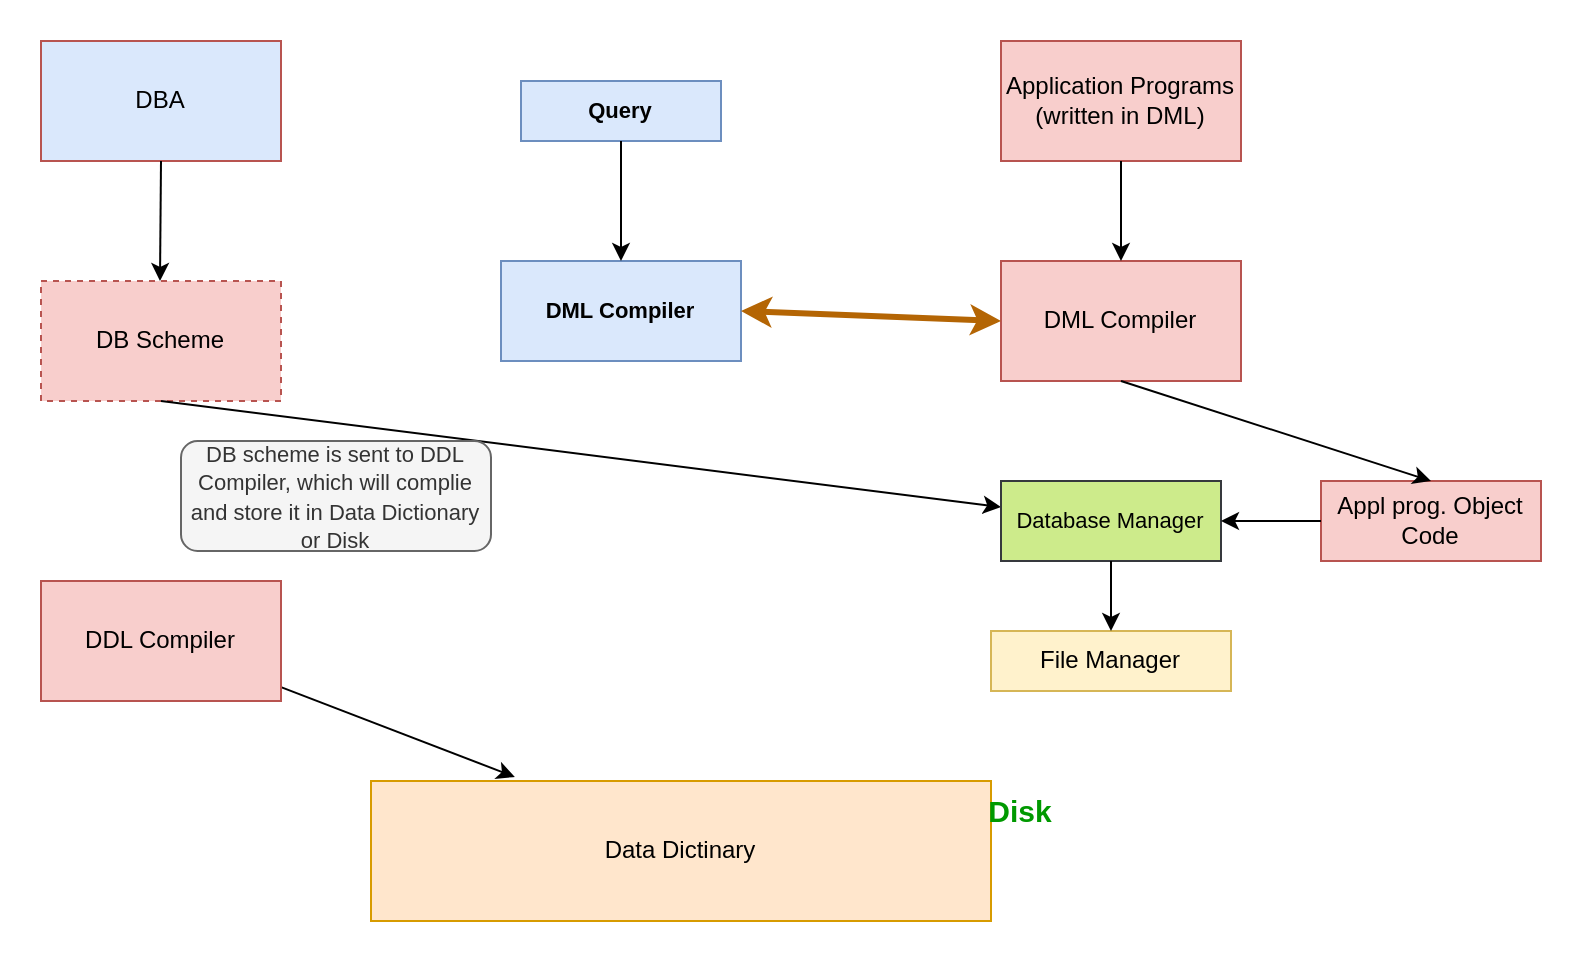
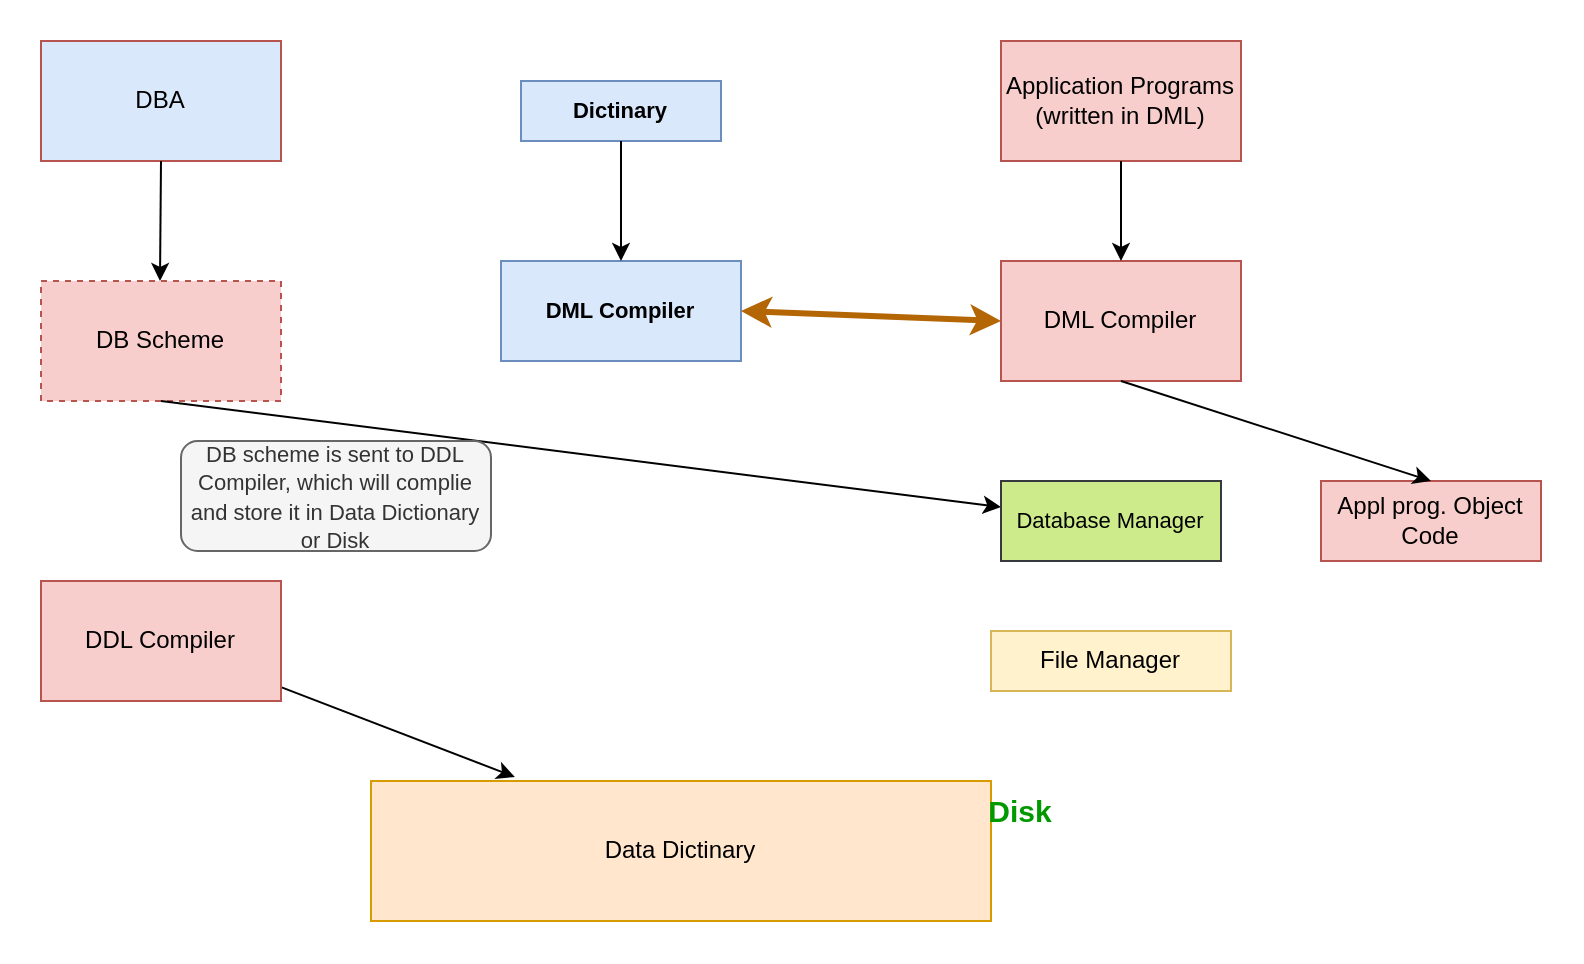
node "Query": label "Query" -> "Dictinary"
edge "Appl prog. Object Code" -> "Database Manager": removed
edge "Database Manager" -> "File Manager": removed
